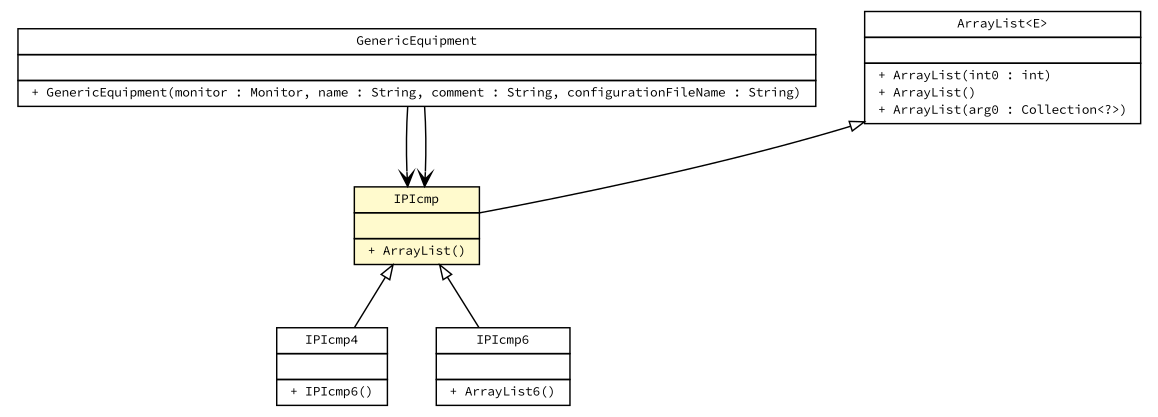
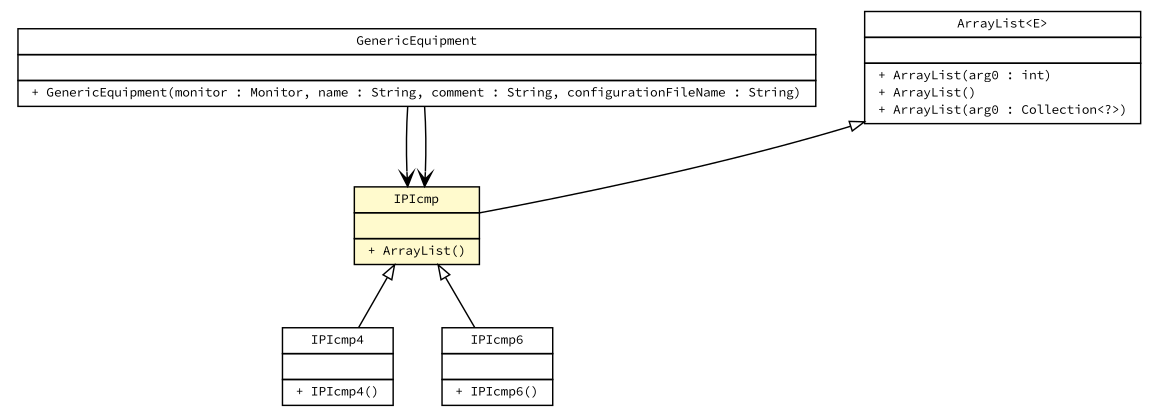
node "ArrayList<E>": text "+ ArrayList(int0 : int)" -> "+ ArrayList(arg0 : int)"
node "IPIcmp4": text "+ IPIcmp6()" -> "+ IPIcmp4()"
node "IPIcmp6": text "+ ArrayList6()" -> "+ IPIcmp6()"
